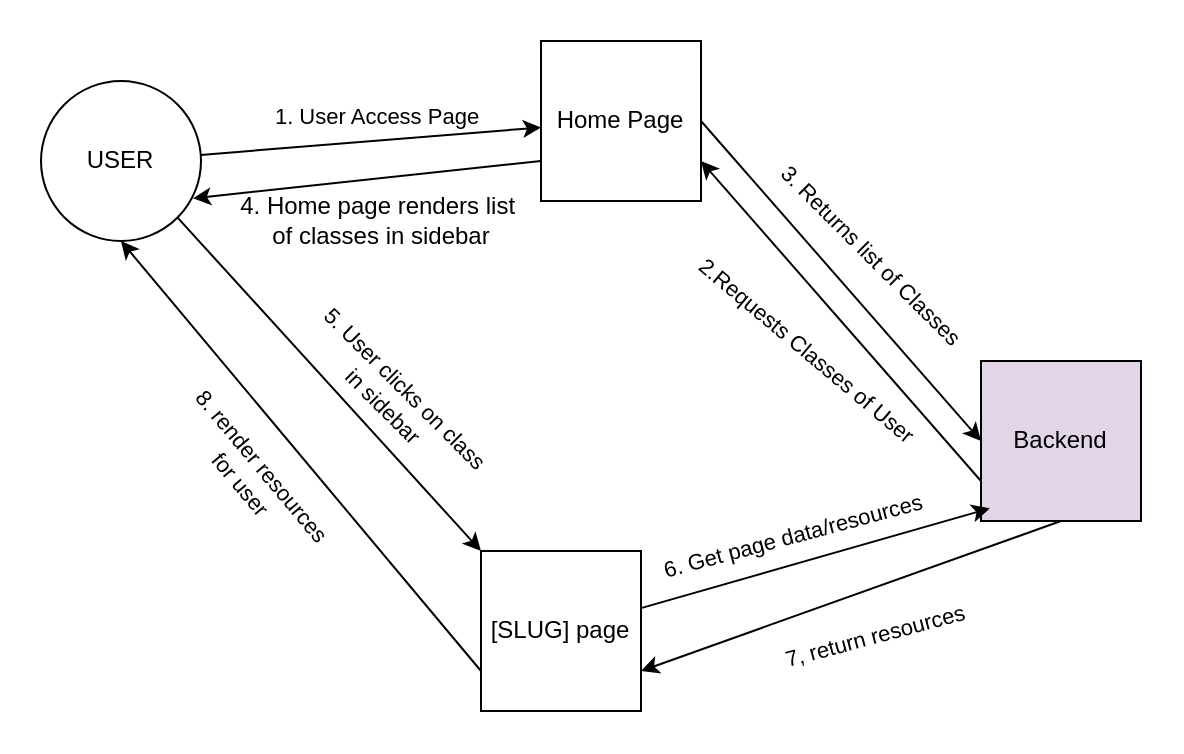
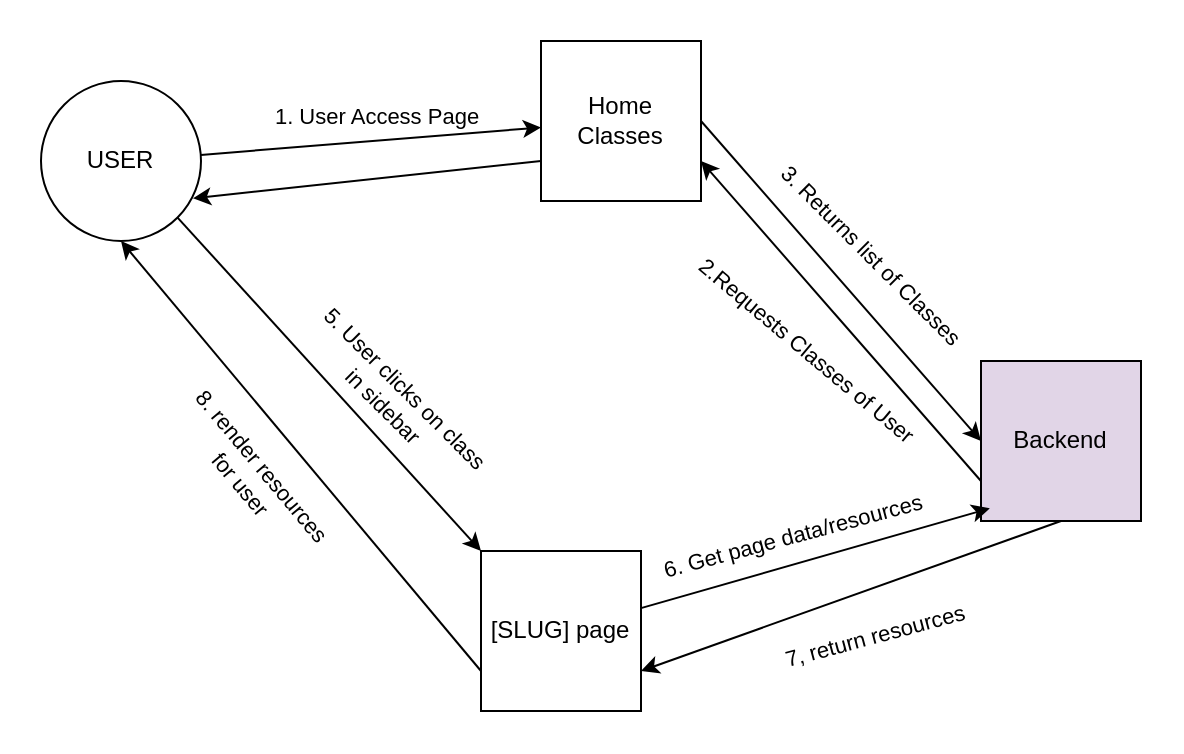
node "Home Page": label "Home Page" -> "Home Classes"
node "4. Home page renders list of classes in sidebar": removed
